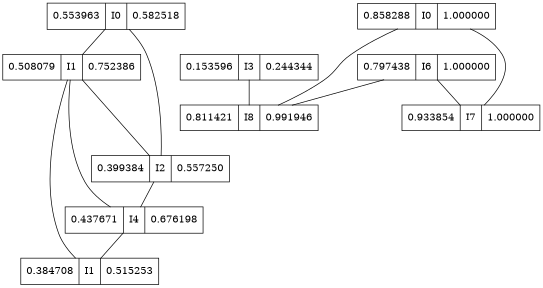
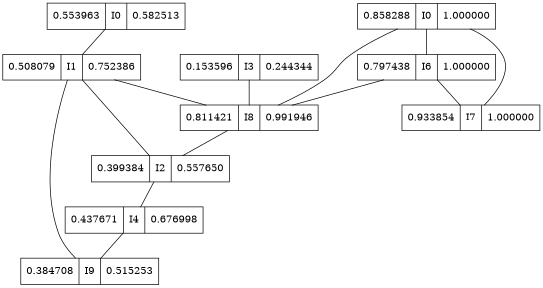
node "0.553963": text "0.582518" -> "0.582513"
edge "0.858288" -- "0.797438": added
edge "0.553963" -- "0.399384": now "0.811421" -- "0.399384"
edge "0.508079" -- "0.437671": now "0.508079" -- "0.811421"
node "0.399384": text "0.557250" -> "0.557650"
node "0.437671": text "0.676198" -> "0.676998"
node "0.384708": text "I1" -> "I9"
